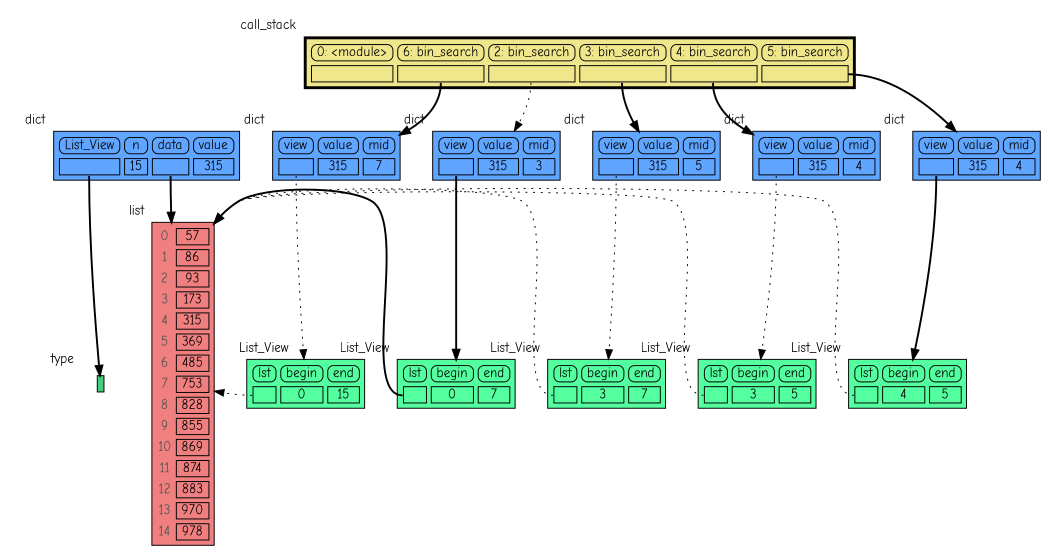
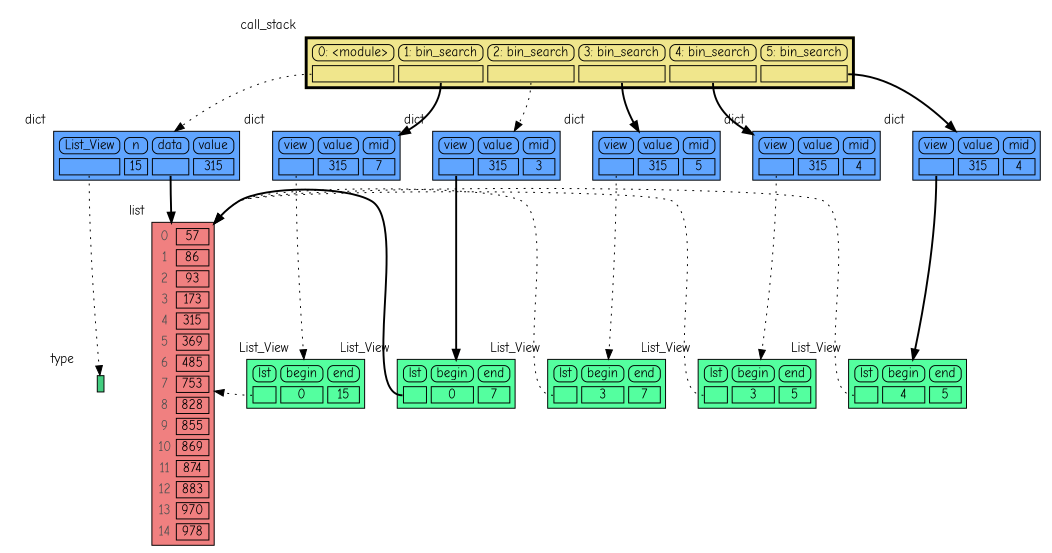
node "0: <module>": text "6: bin_search" -> "1: bin_search"
edge "0: <module>" -> "List_View": added
edge "List_View" -> "type": style bold -> dotted
